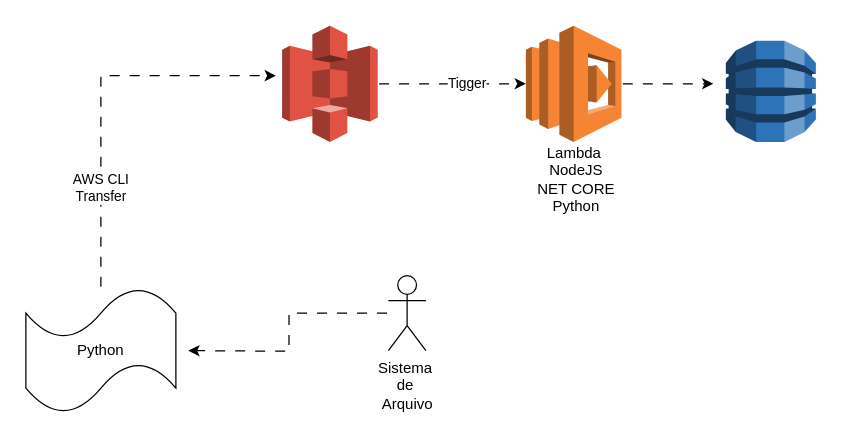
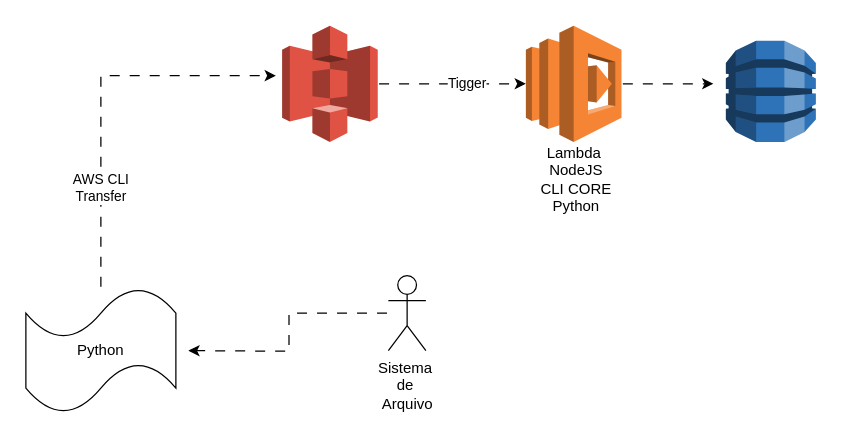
node "Lambda NodeJS NET CORE Python": label "Lambda NodeJS NET CORE Python" -> "Lambda NodeJS CLI CORE Python"
